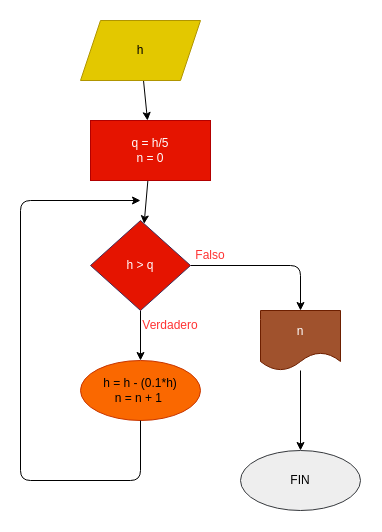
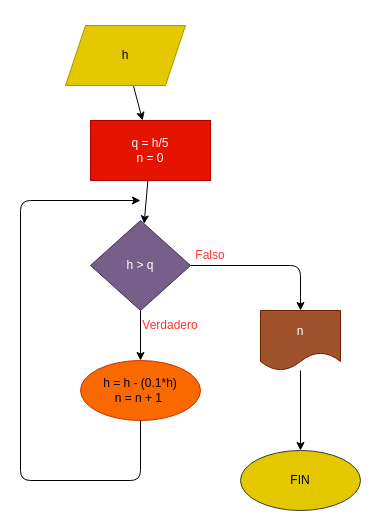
node "h": moved (141, 51) -> (126, 56)
node "h > q": fillcolor #e51400 -> #76608a
node "FIN": fillcolor #eeeeee -> #e3c800
